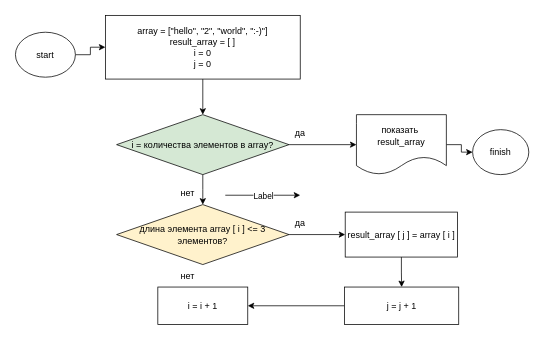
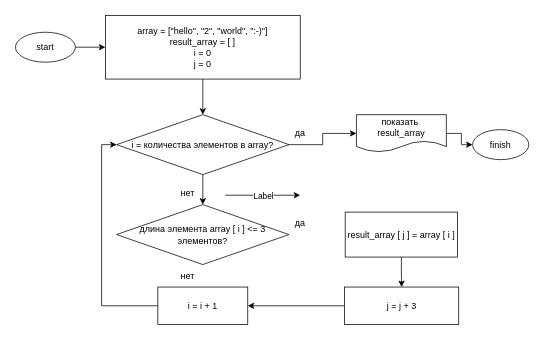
node "start": size 60x45 -> 60x30
node "i = количества элементов в array?": fillcolor #d5e8d4 -> #ffffff
node "показать result_array": size 90x60 -> 90x38
node "finish": size 56x45 -> 56x30
node "длина элемента array [ i ] <= 3 элементов?": fillcolor #fff2cc -> #ffffff
edge "длина элемента array [ i ] <= 3 элементов?" -> "result_array [ j ] = array [ i ]": removed
edge "i = i + 1" -> "i = количества элементов в array?": added
node "j = j + 1": label "j = j + 1" -> "j = j + 3"
